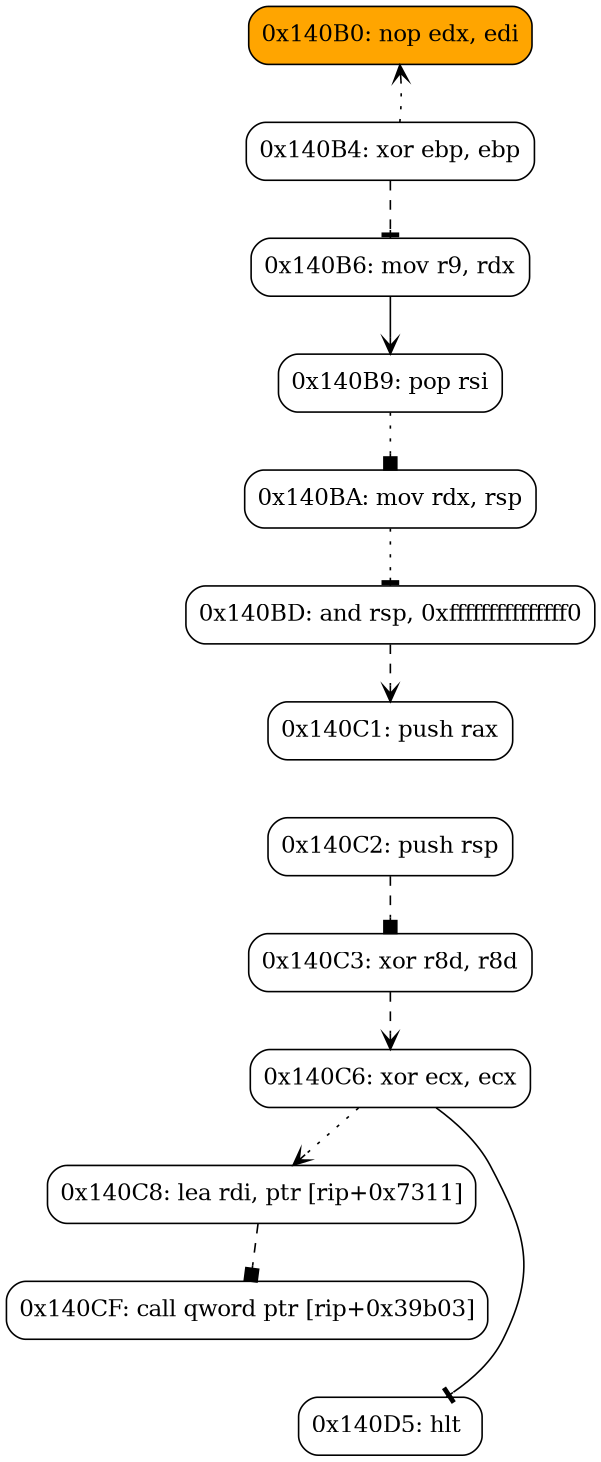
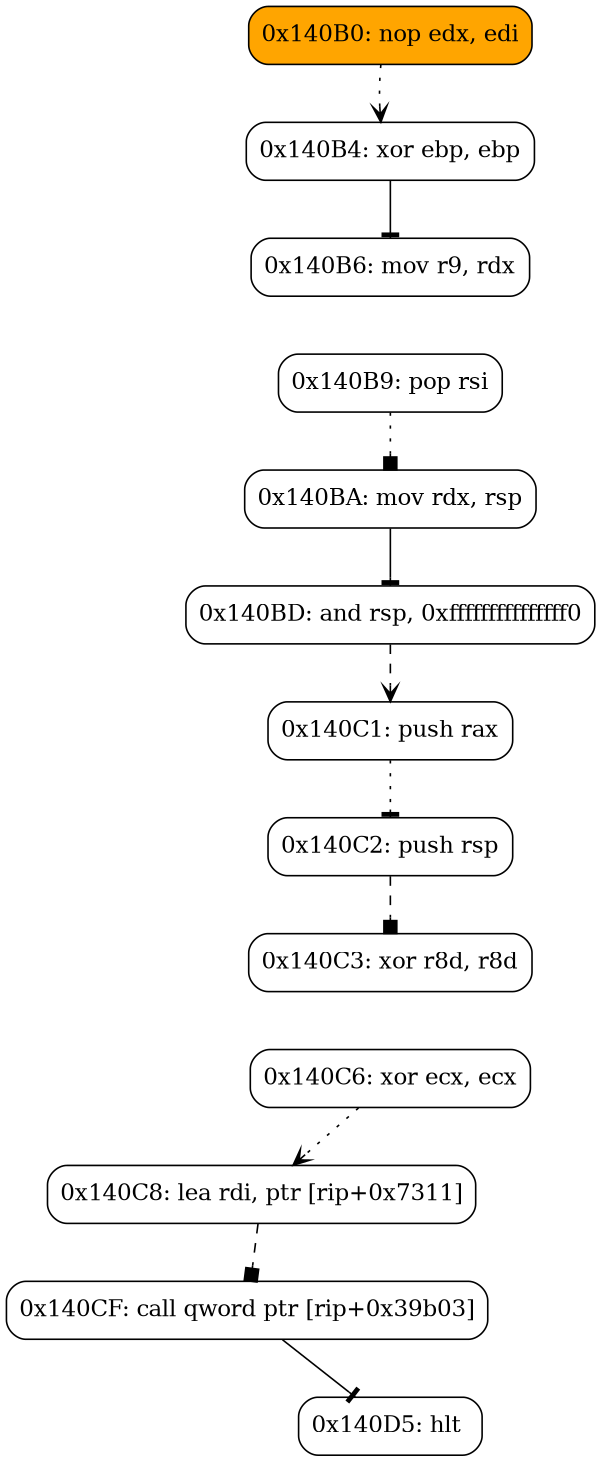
edge "0x140B4: xor ebp, ebp" -> "0x140B0: nop edx, edi": reversed
edge "0x140B4: xor ebp, ebp" -> "0x140B6: mov r9, rdx": style dashed -> solid
edge "0x140B6: mov r9, rdx" -> "0x140B9: pop rsi": removed
edge "0x140BA: mov rdx, rsp" -> "0x140BD: and rsp, 0xfffffffffffffff0": style dotted -> solid
edge "0x140C1: push rax" -> "0x140C2: push rsp": added
edge "0x140C3: xor r8d, r8d" -> "0x140C6: xor ecx, ecx": removed
edge "0x140C6: xor ecx, ecx" -> "0x140D5: hlt": now "0x140CF: call qword ptr [rip+0x39b03]" -> "0x140D5: hlt"
